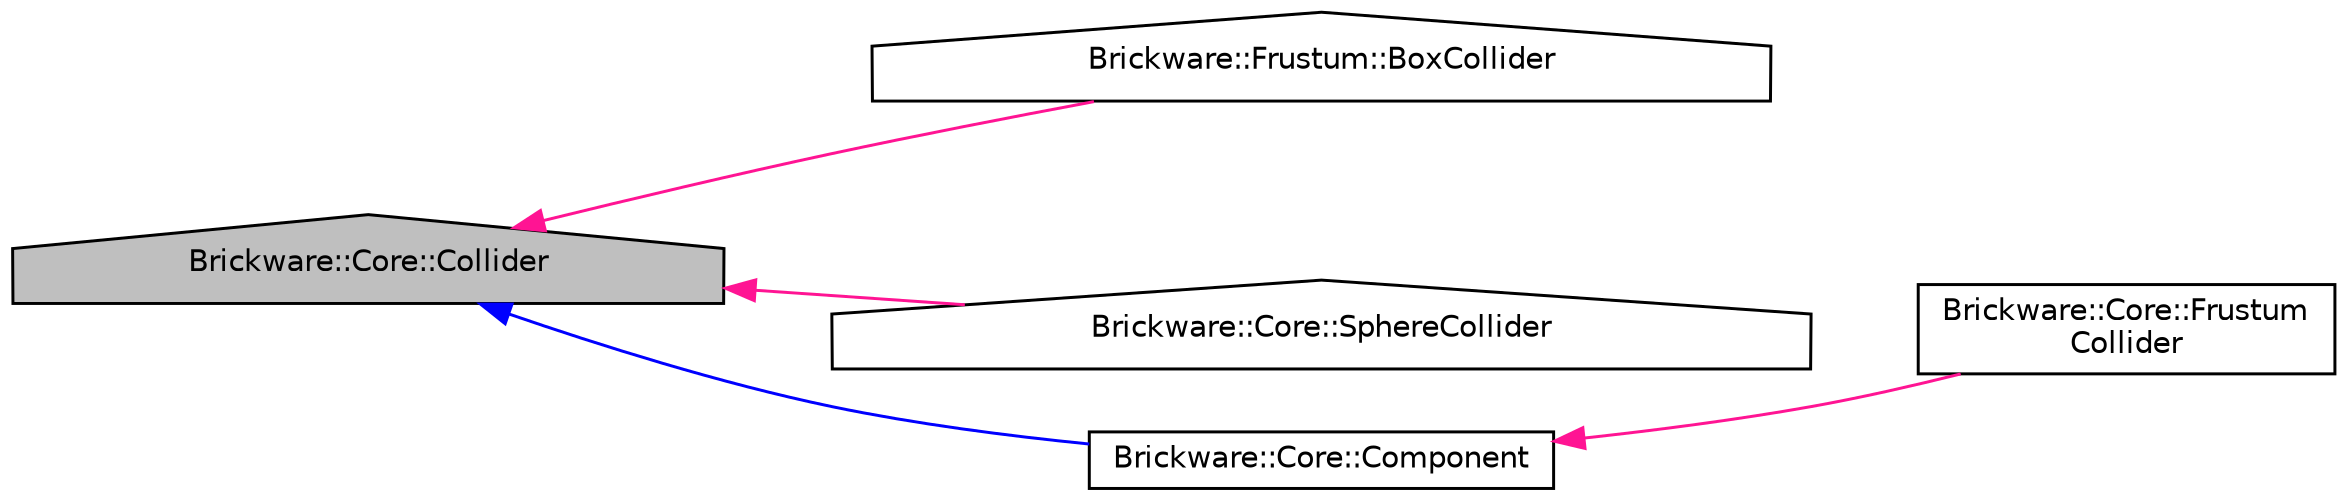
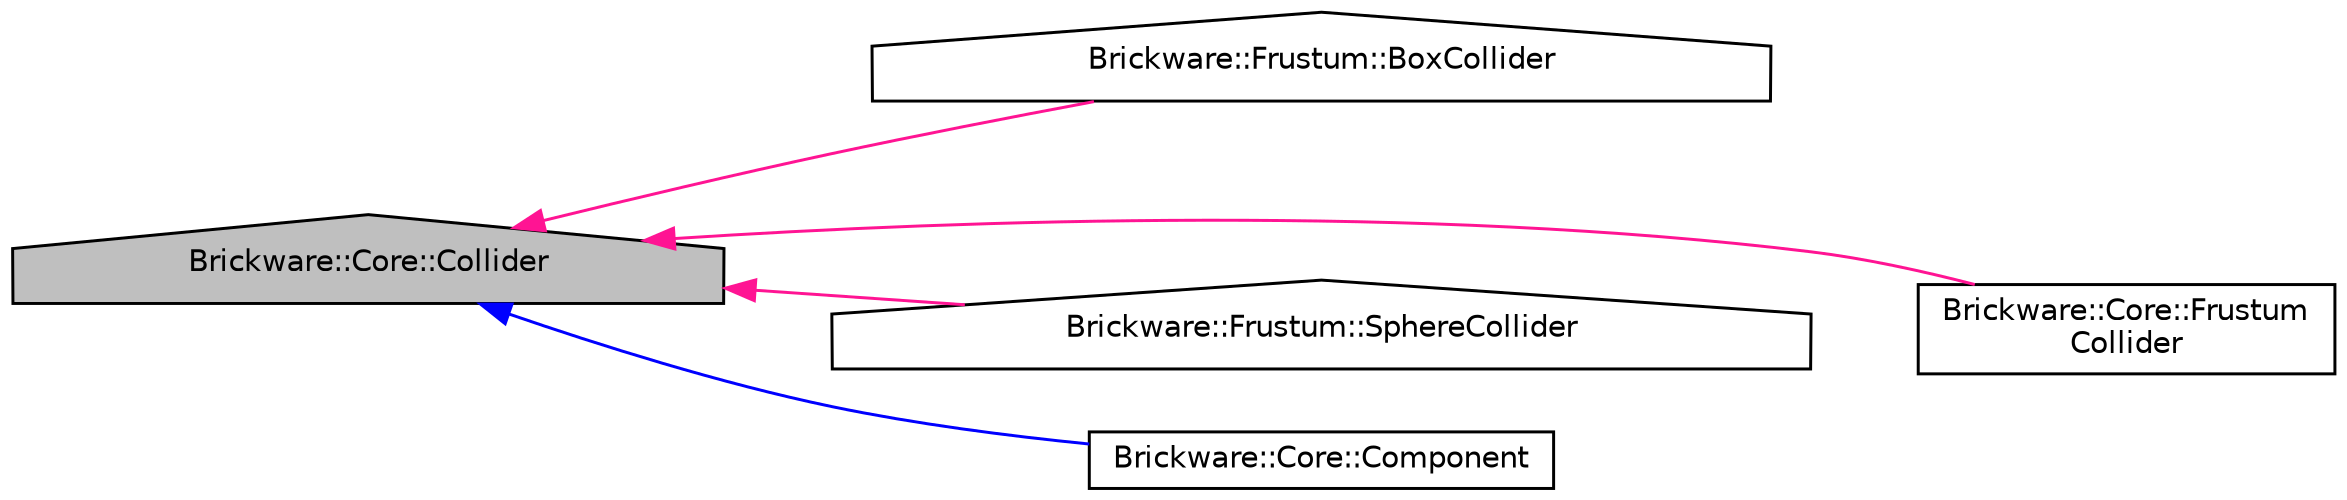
node "Brickware::Core::SphereCollider": label "Brickware::Core::SphereCollider" -> "Brickware::Frustum::SphereCollider"
edge "Brickware::Core::Frustum Collider" -> "Brickware::Core::Component": now "Brickware::Core::Frustum Collider" -> "Brickware::Core::Collider"
